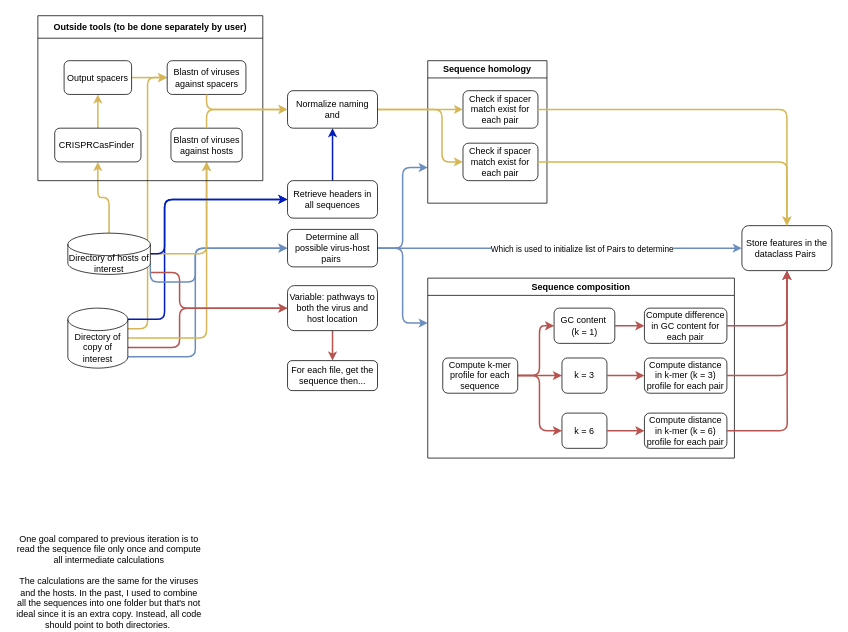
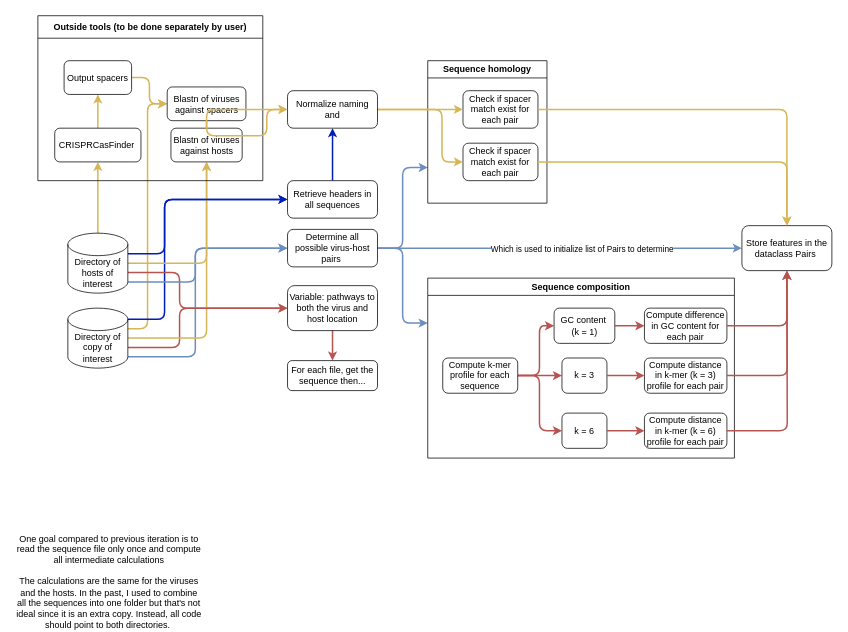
node "Blastn of viruses against spacers": moved (207, 77) -> (207, 104)
node "Directory of hosts of interest": size 83x41 -> 60x60
